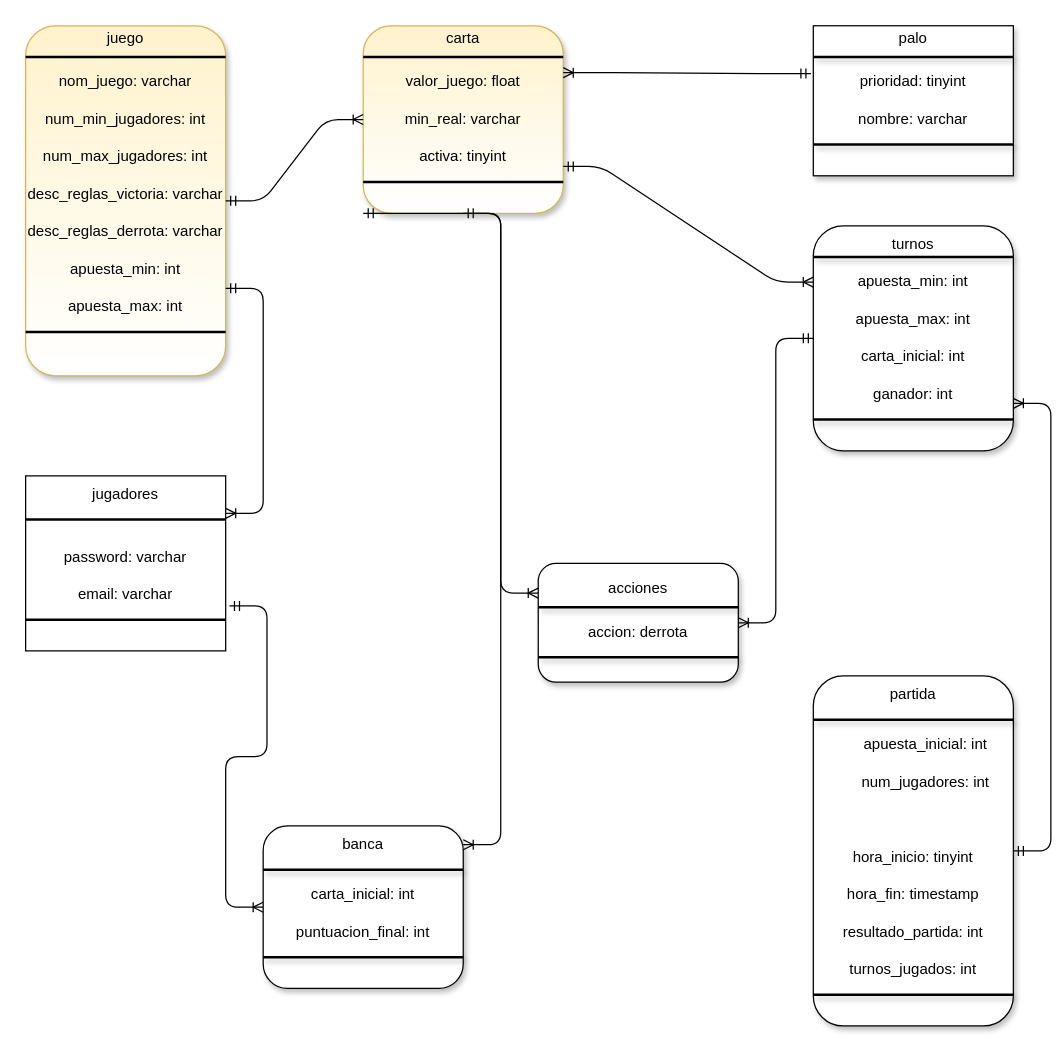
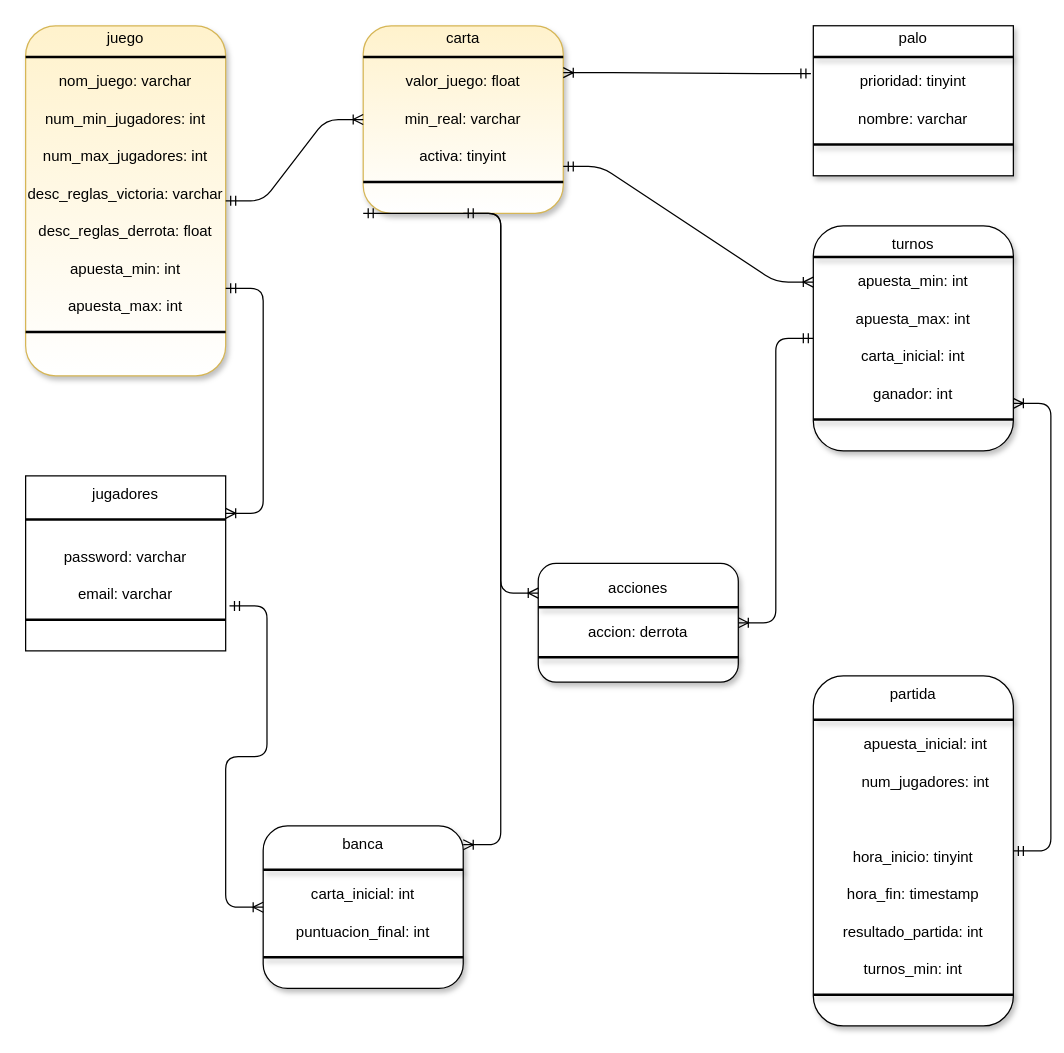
node "desc_reglas_derrota: varchar": label "desc_reglas_derrota: varchar" -> "desc_reglas_derrota: float"
node "turnos_jugados: int": label "turnos_jugados: int" -> "turnos_min: int"
